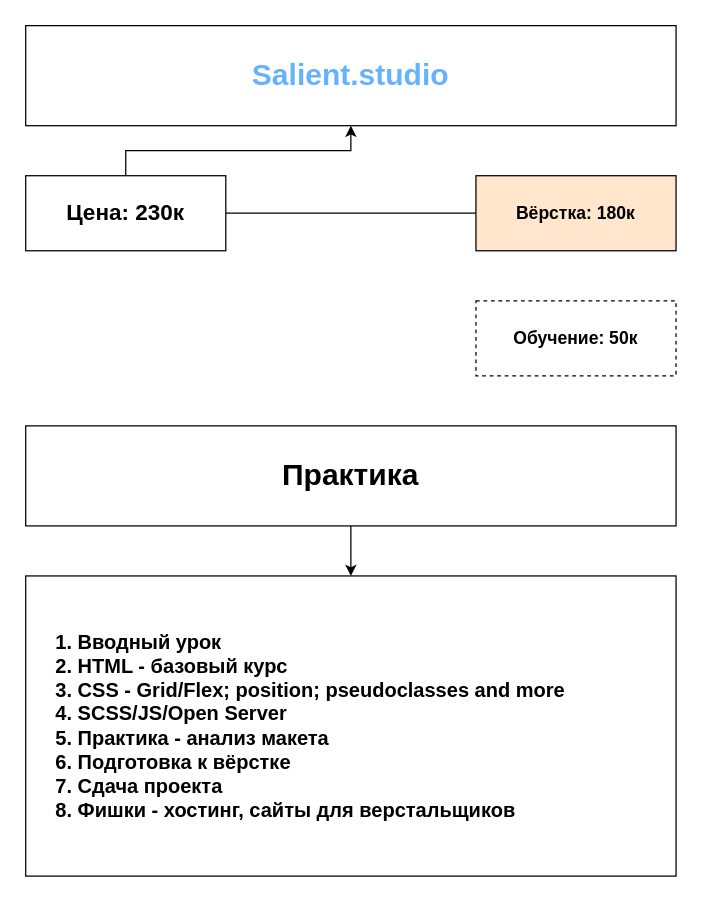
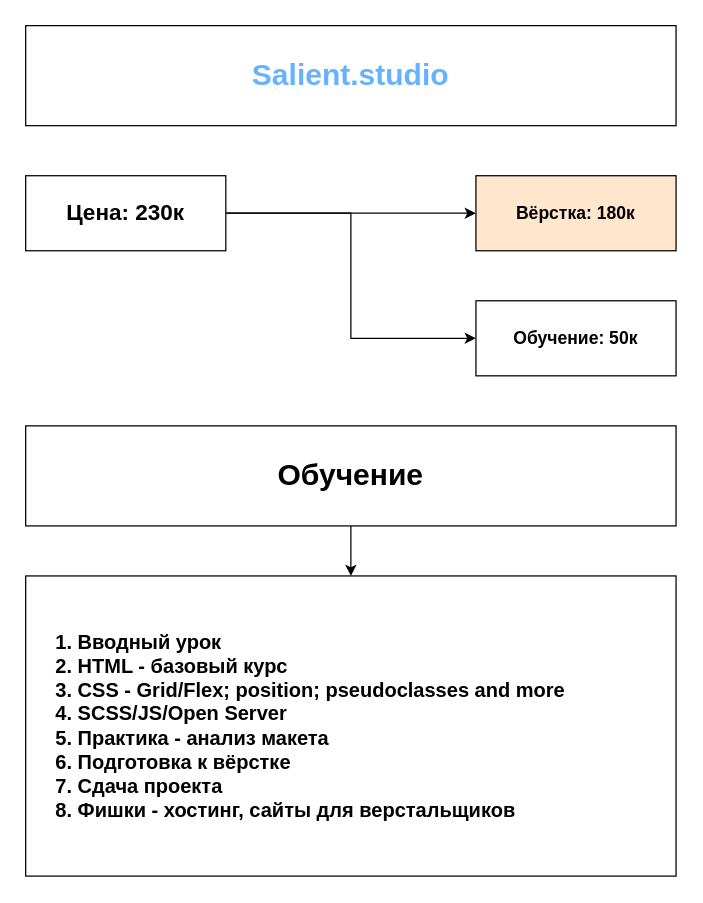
edge "Цена: 230к" -> "Salient.studio": now "Цена: 230к" -> "Обучение: 50к"
edge "Цена: 230к" -- "Вёрстка: 180к": arrowhead none -> classic
node "Обучение: 50к": style dashed -> solid
node "Практика": label "Практика" -> "Обучение"
